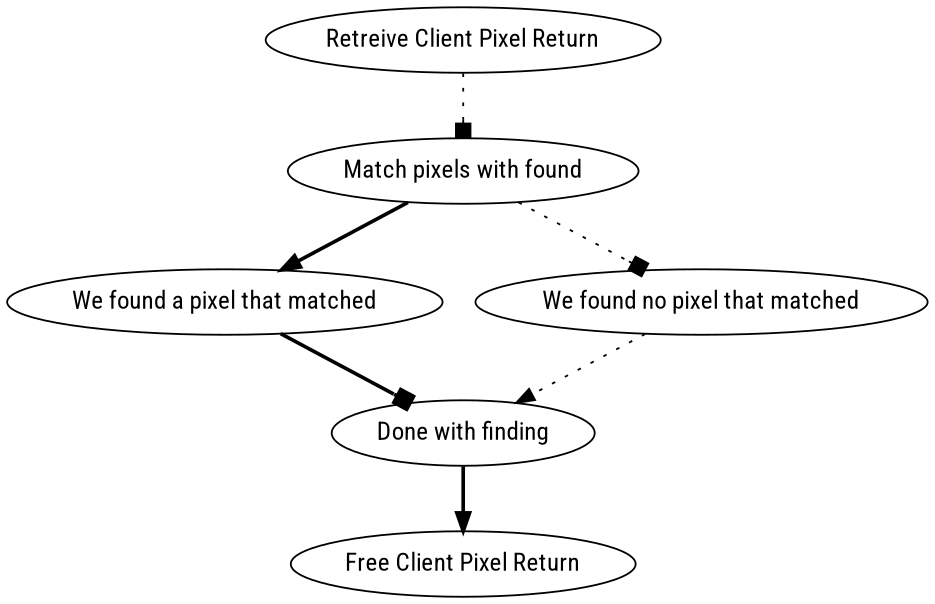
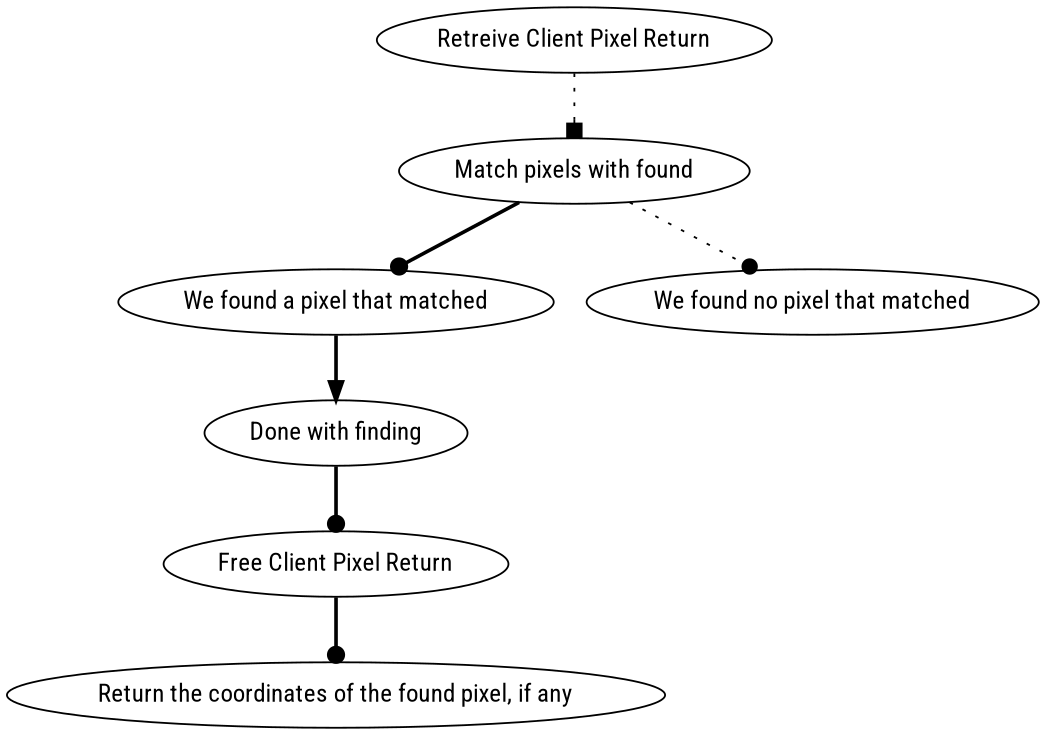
edge "Match pixels with found" -> "We found a pixel that matched": arrowhead normal -> dot
edge "Match pixels with found" -> "We found no pixel that matched": arrowhead box -> dot
edge "We found a pixel that matched" -> "Done with finding": arrowhead box -> normal
edge "We found no pixel that matched" -> "Done with finding": removed
edge "Done with finding" -> "Free Client Pixel Return": arrowhead normal -> dot
node "Return the coordinates of the found pixel, if any": added
